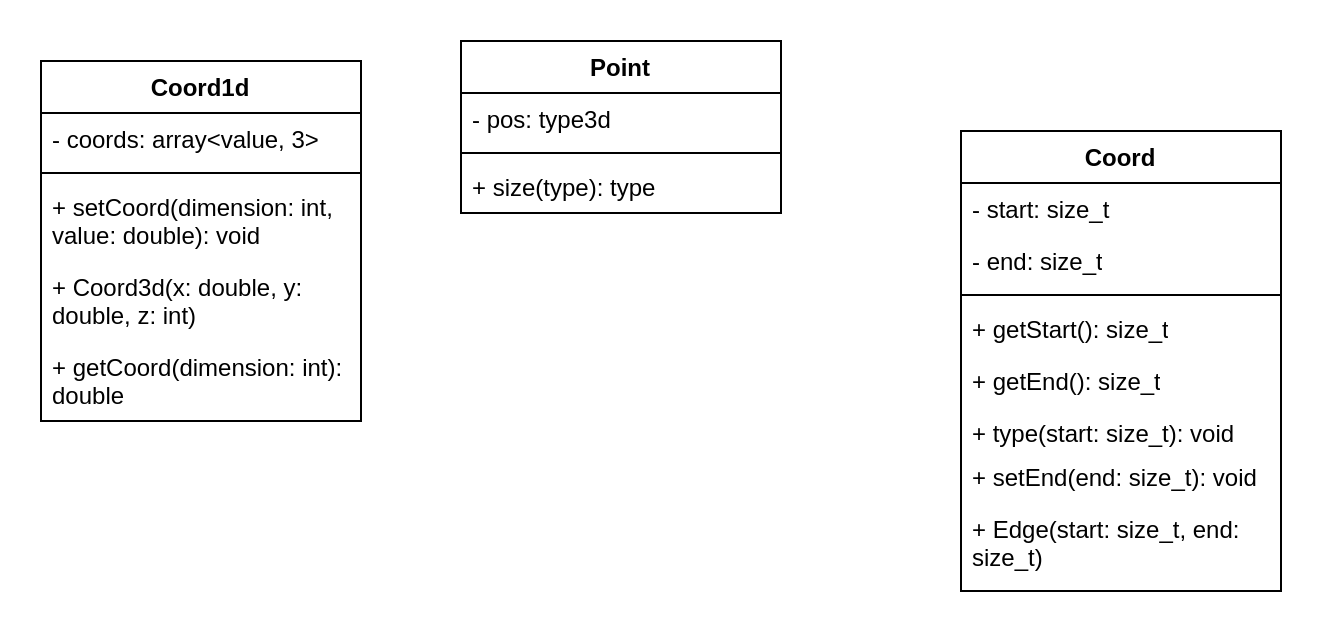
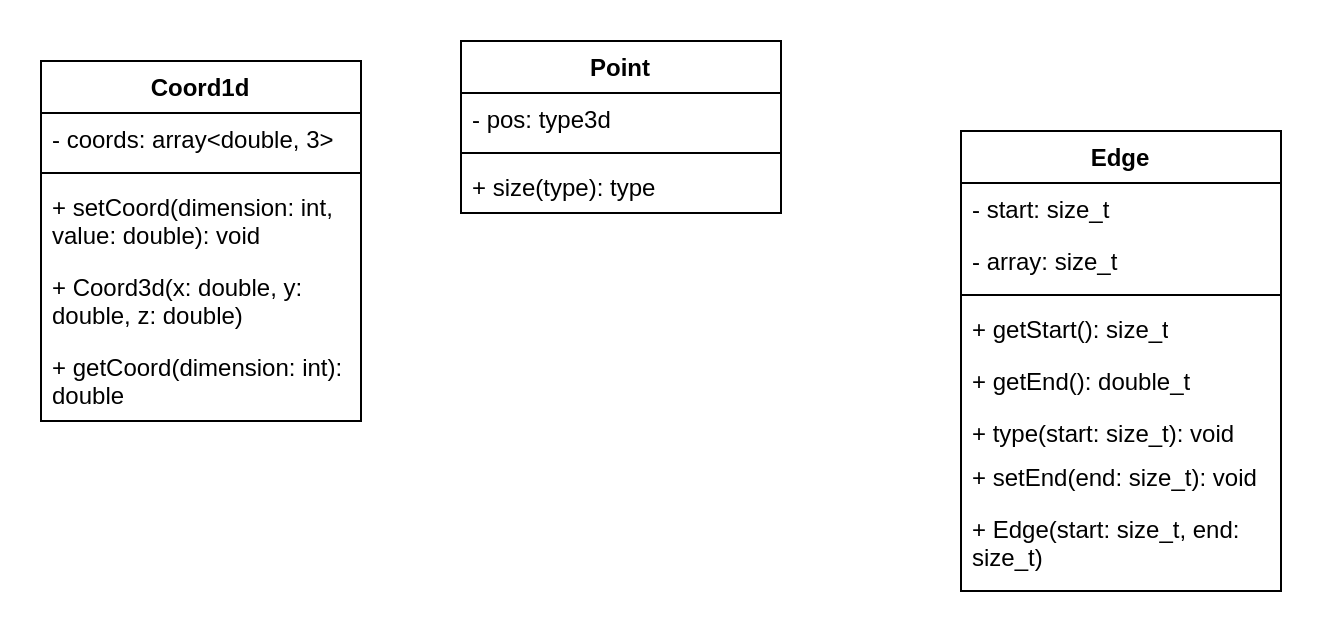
node "- coords: array<value, 3>": label "- coords: array<value, 3>" -> "- coords: array<double, 3>"
node "Coord": label "Coord" -> "Edge"
node "- end: size_t": label "- end: size_t" -> "- array: size_t"
node "+ Coord3d(x: double, y: double, z: int)": label "+ Coord3d(x: double, y: double, z: int)" -> "+ Coord3d(x: double, y: double, z: double)"
node "+ getEnd(): size_t": label "+ getEnd(): size_t" -> "+ getEnd(): double_t"
